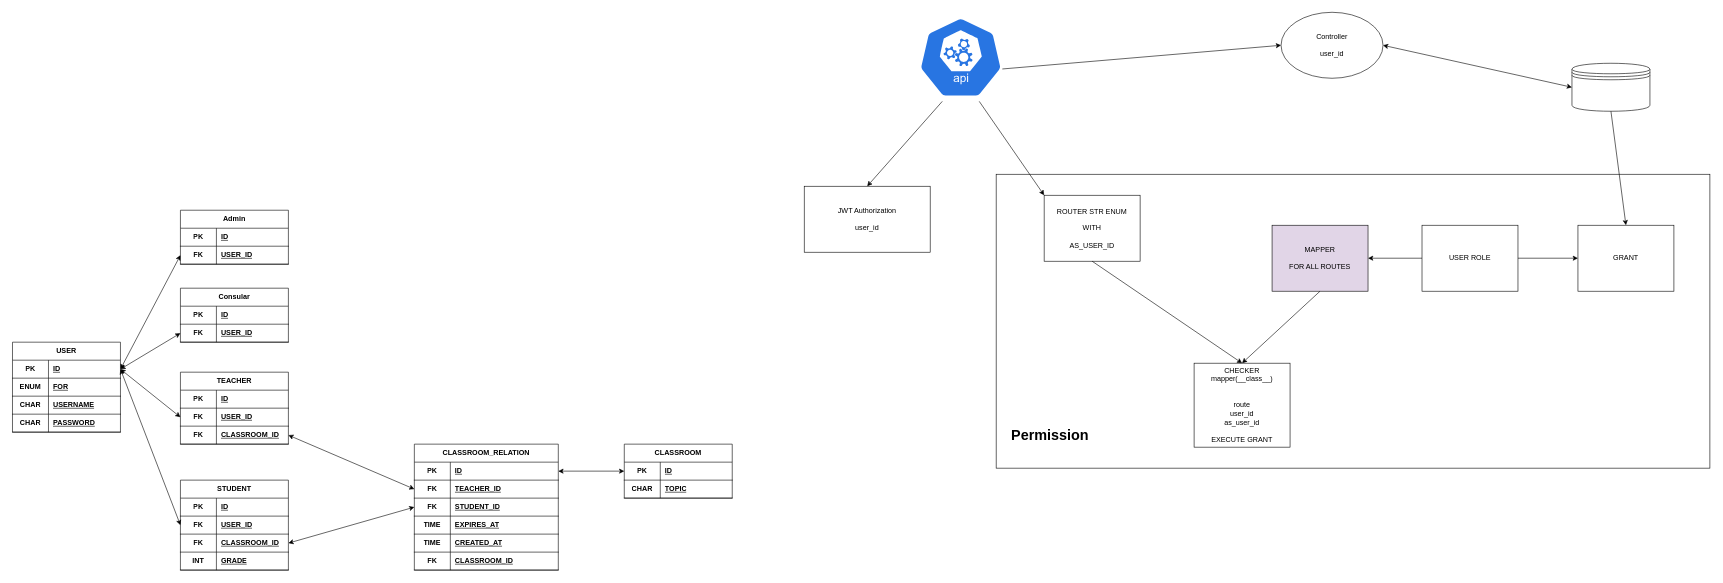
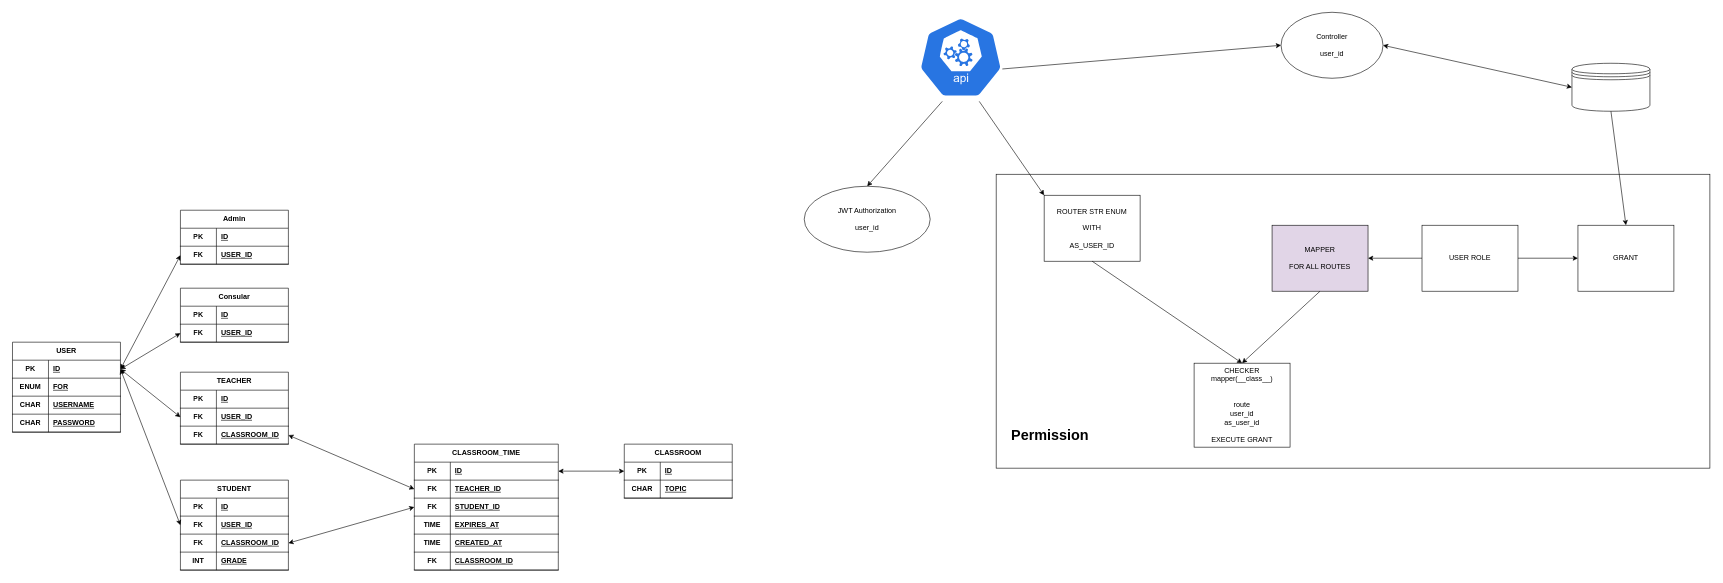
node "JWT Authorization user_id": shape rectangle -> ellipse
node "CLASSROOM_RELATION": label "CLASSROOM_RELATION" -> "CLASSROOM_TIME"
